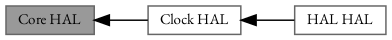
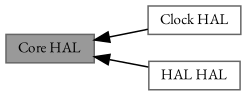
edge "HAL HAL" -> "Clock HAL": now "HAL HAL" -> "Core HAL"
